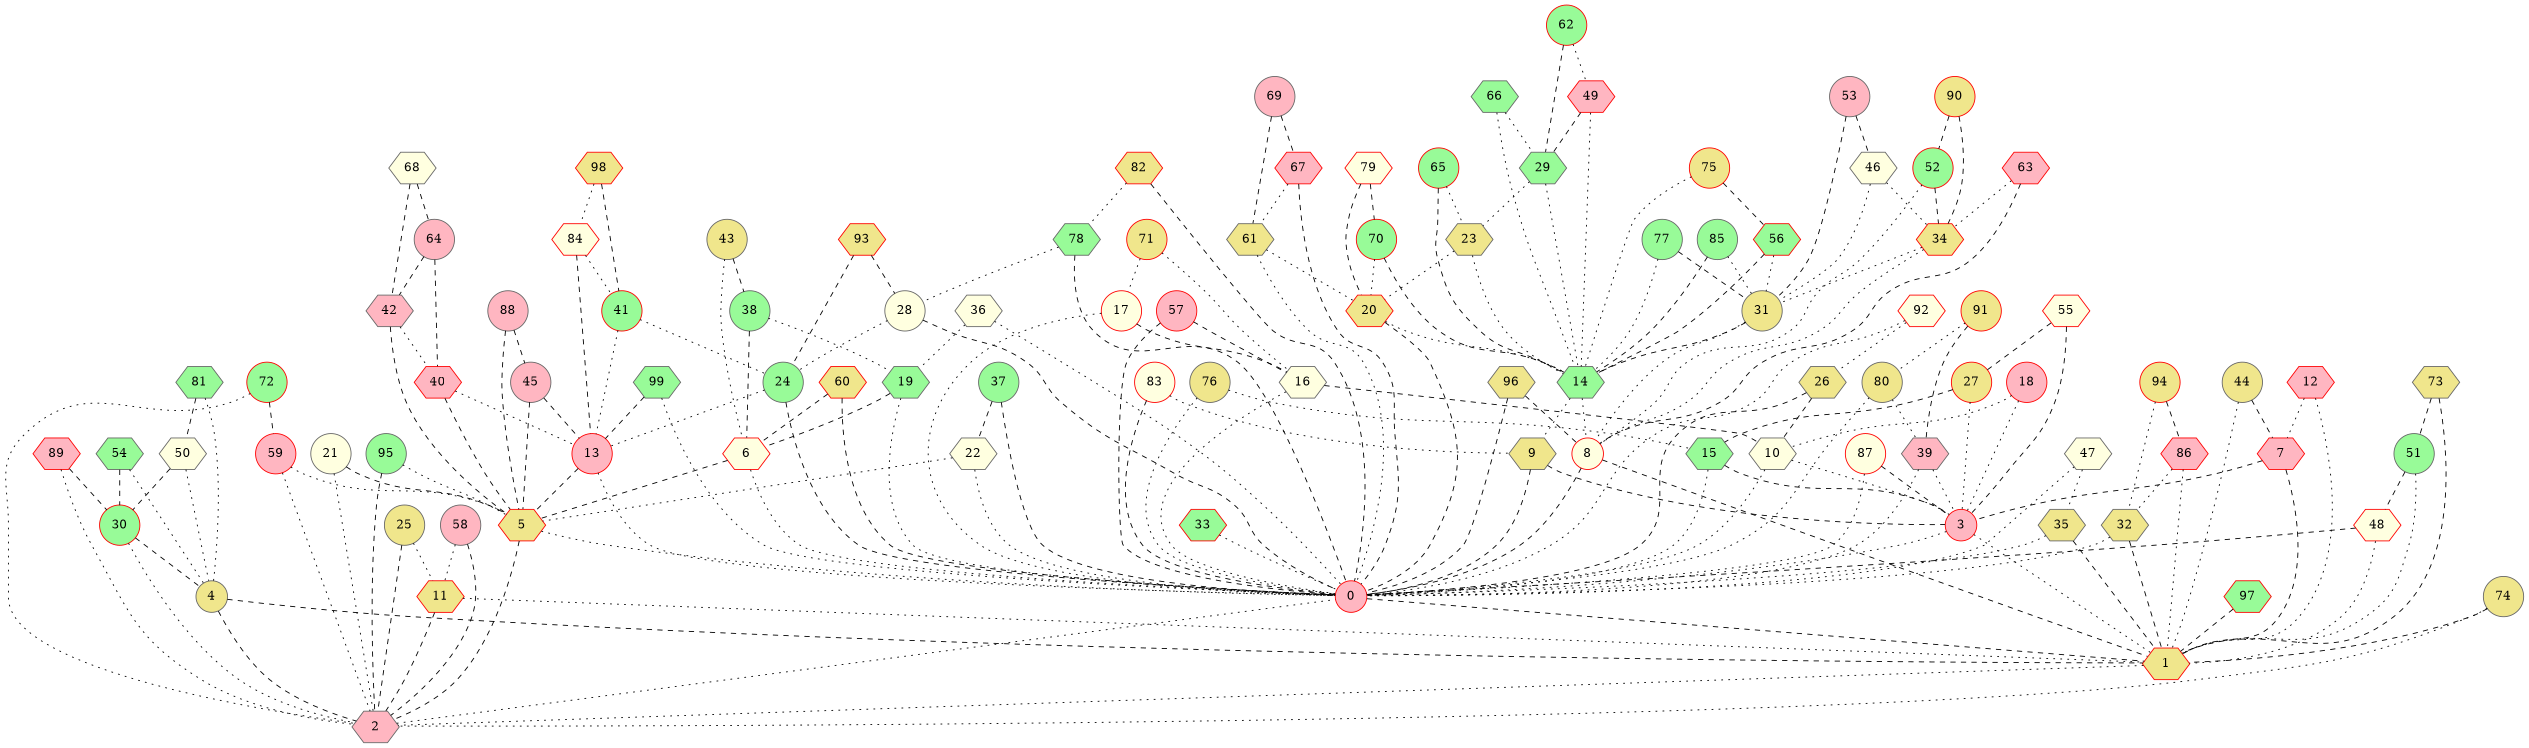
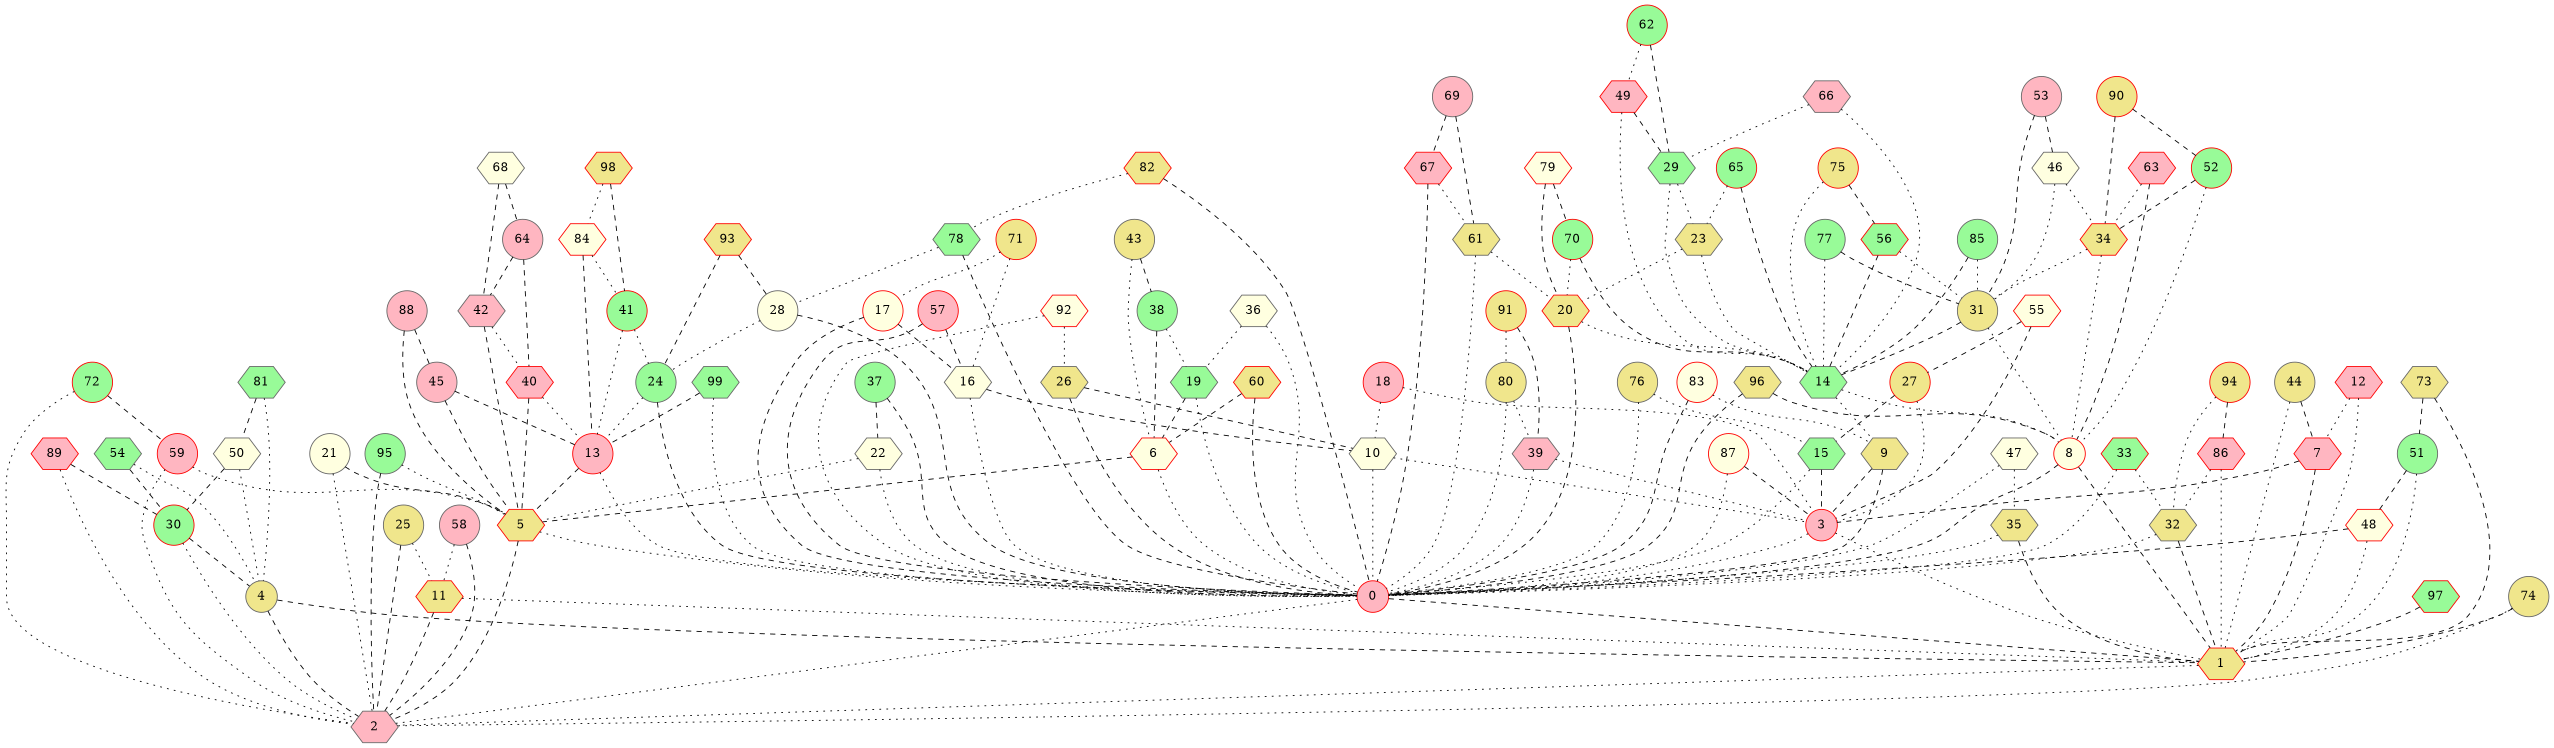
node "66": fillcolor palegreen -> lightpink
edge "33" -- "32": added
edge "17" -- "0": style dotted -> dashed
